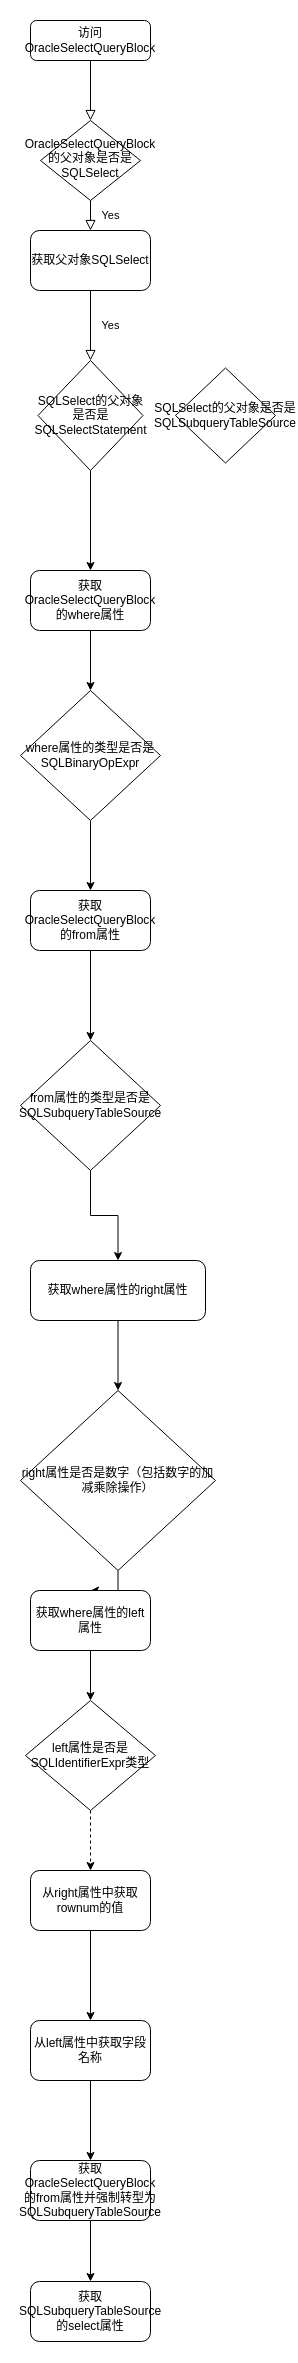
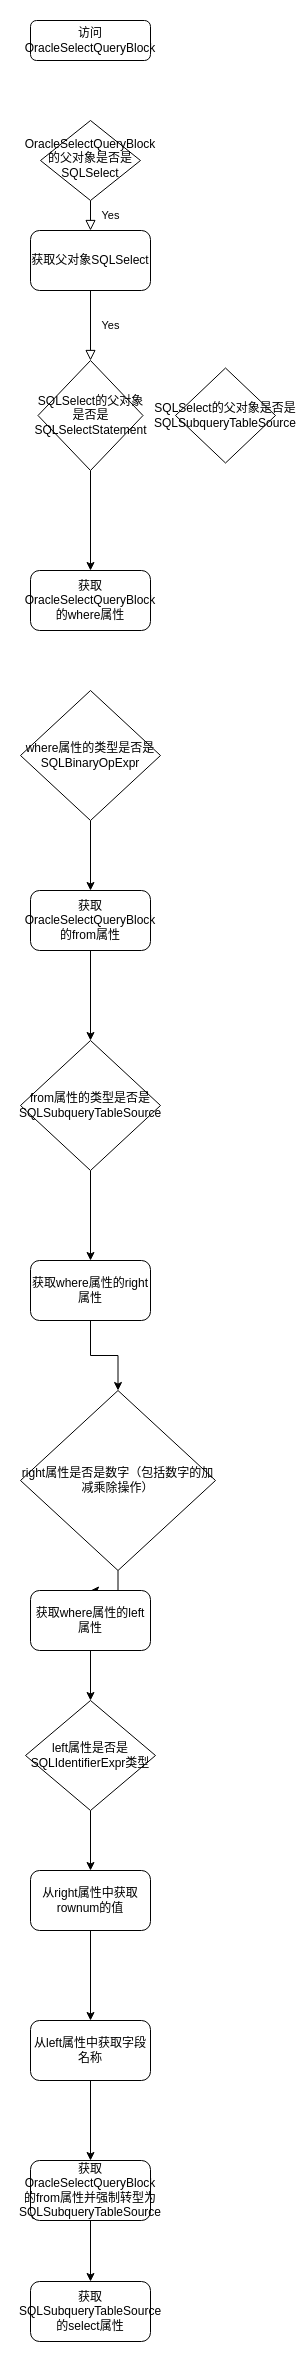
edge "访问OracleSelectQueryBlock" -> "OracleSelectQueryBlock的父对象是否是SQLSelect": removed
edge "获取OracleSelectQueryBlock的where属性" -> "where属性的类型是否是SQLBinaryOpExpr": removed
node "获取where属性的right属性": size 175x60 -> 120x60
edge "left属性是否是SQLIdentifierExpr类型" -> "从right属性中获取rownum的值": style dashed -> solid
